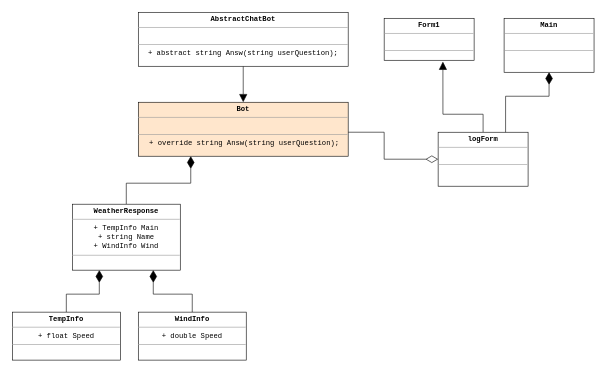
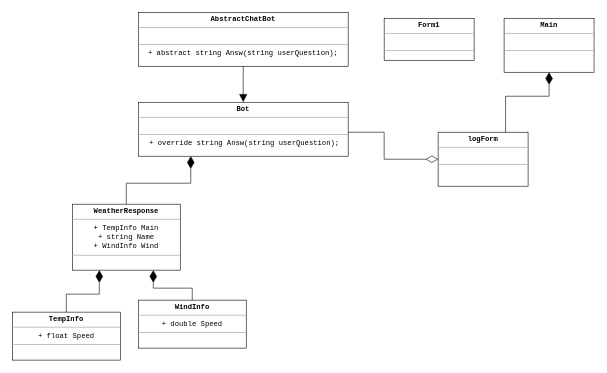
edge "logForm" -> "Form1": removed
node "Bot + override string Answ(string userQuestion);": fillcolor #ffe6cc -> #ffffff
node "WindInfo + double Speed": moved (192, 336) -> (192, 324)
